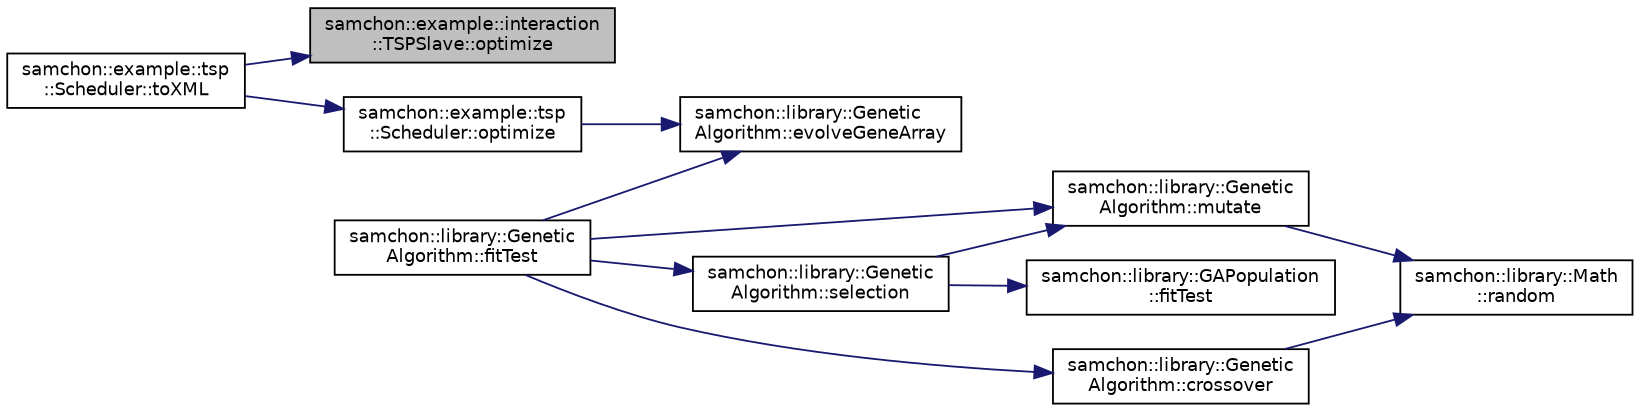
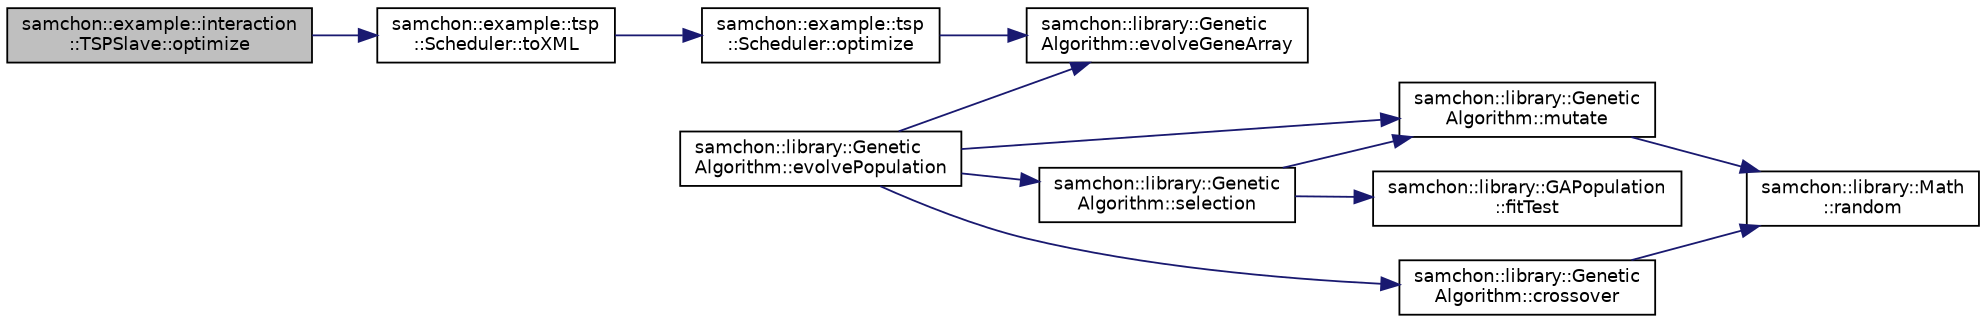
edge "samchon::example::tsp ::Scheduler::toXML" -> "samchon::example::interaction ::TSPSlave::optimize": reversed
node "samchon::library::Genetic Algorithm::fitTest": label "samchon::library::Genetic Algorithm::fitTest" -> "samchon::library::Genetic Algorithm::evolvePopulation"
